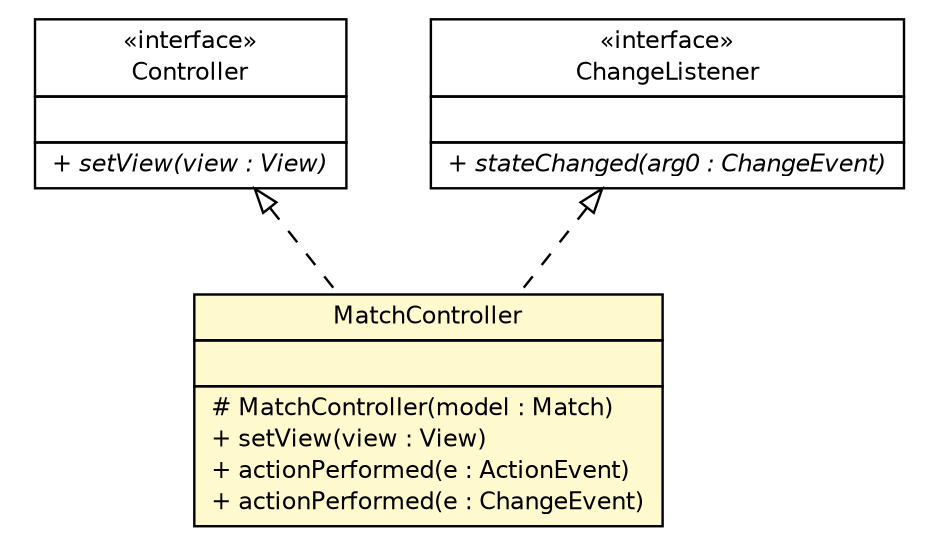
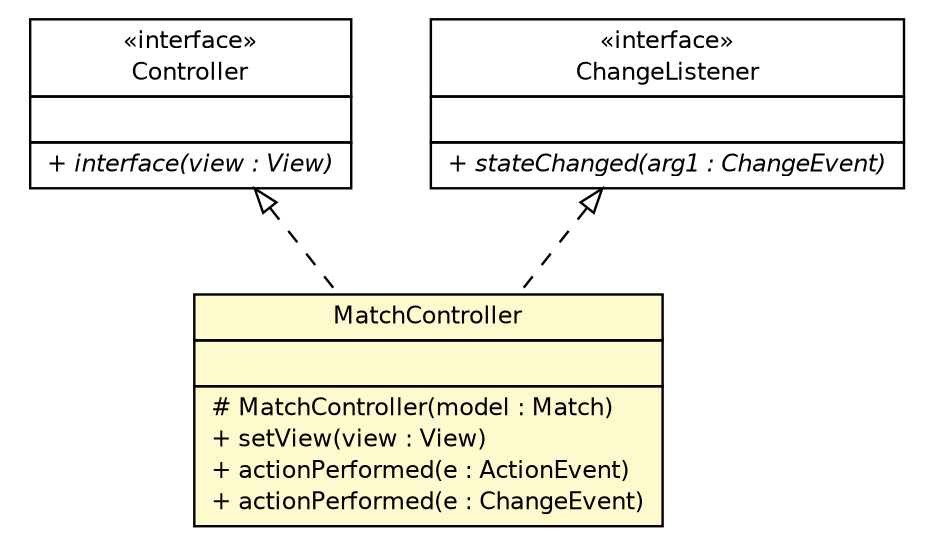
node "Controller": text "+ setView(view : View)" -> "+ interface(view : View)"
node "ChangeListener": text "+ stateChanged(arg0 : ChangeEvent)" -> "+ stateChanged(arg1 : ChangeEvent)"
